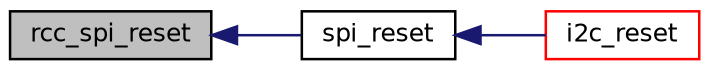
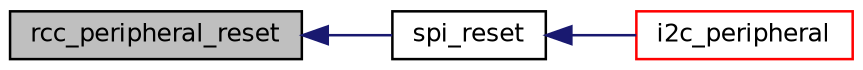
node "rcc_spi_reset": label "rcc_spi_reset" -> "rcc_peripheral_reset"
node "i2c_reset": label "i2c_reset" -> "i2c_peripheral"
